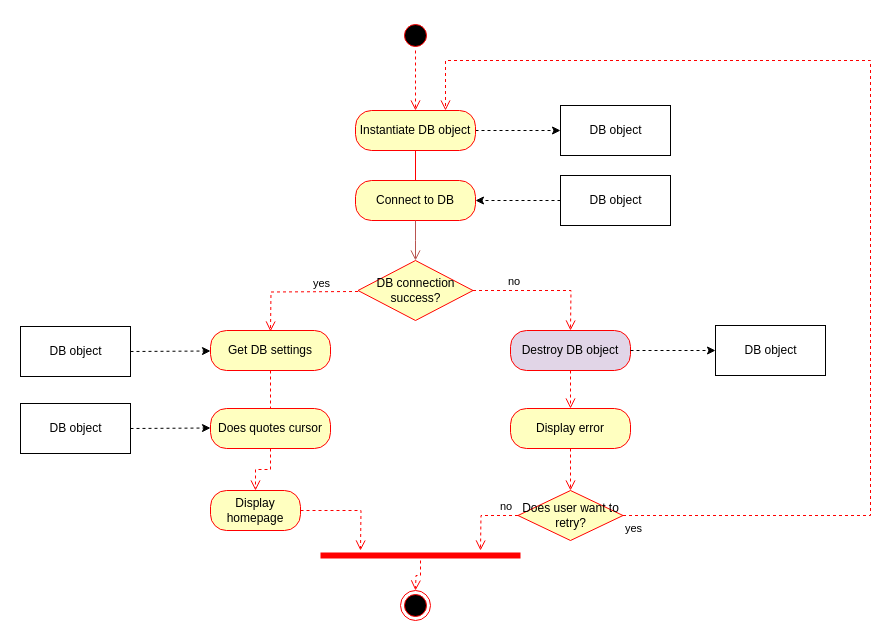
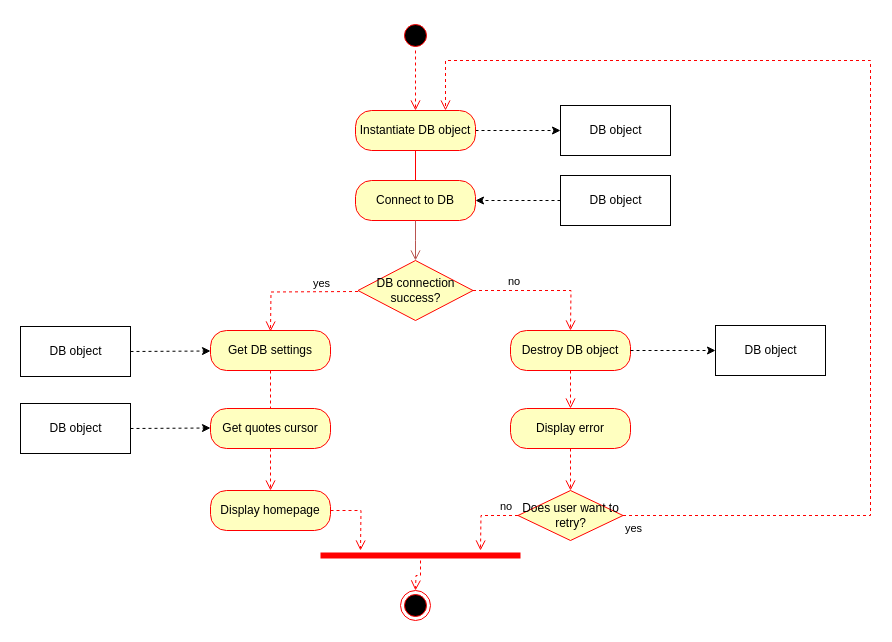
node "Destroy DB object": fillcolor #e1d5e7 -> #ffffc0
node "Does quotes cursor": label "Does quotes cursor" -> "Get quotes cursor"
node "Display homepage": size 90x40 -> 120x40
